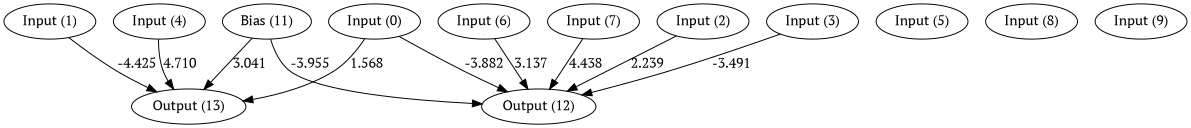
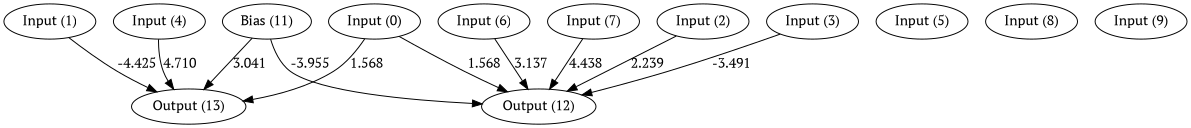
edge "Input (0)" -> "Output (12)": label "-3.882" -> "1.568"
